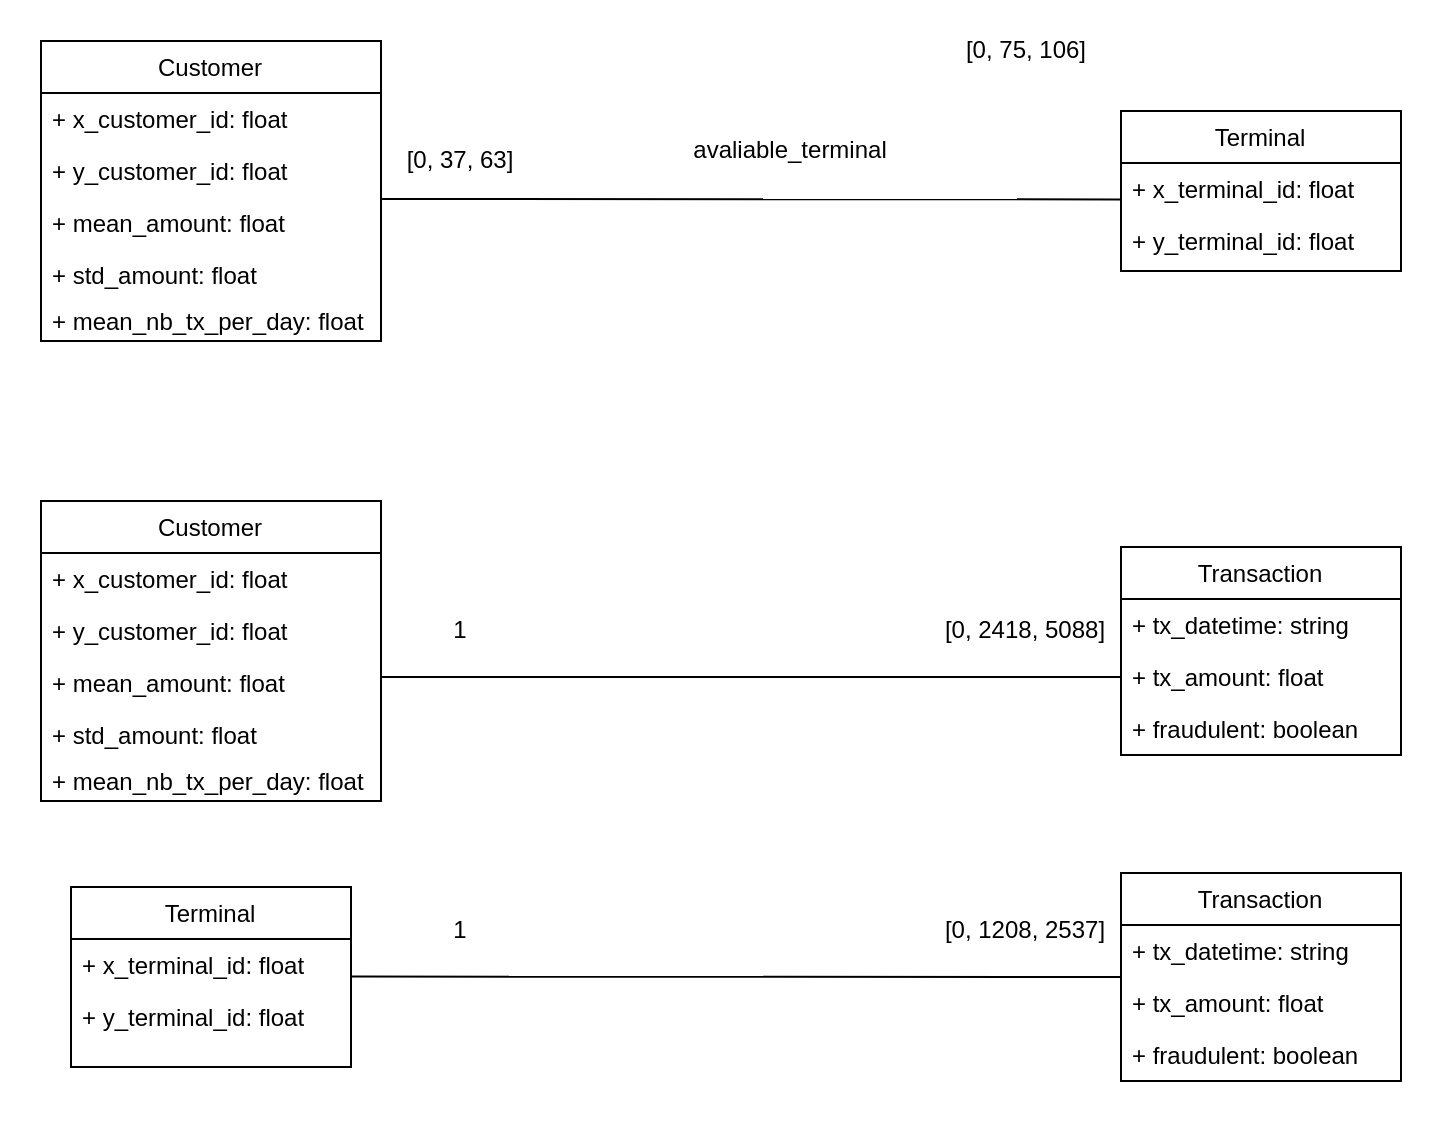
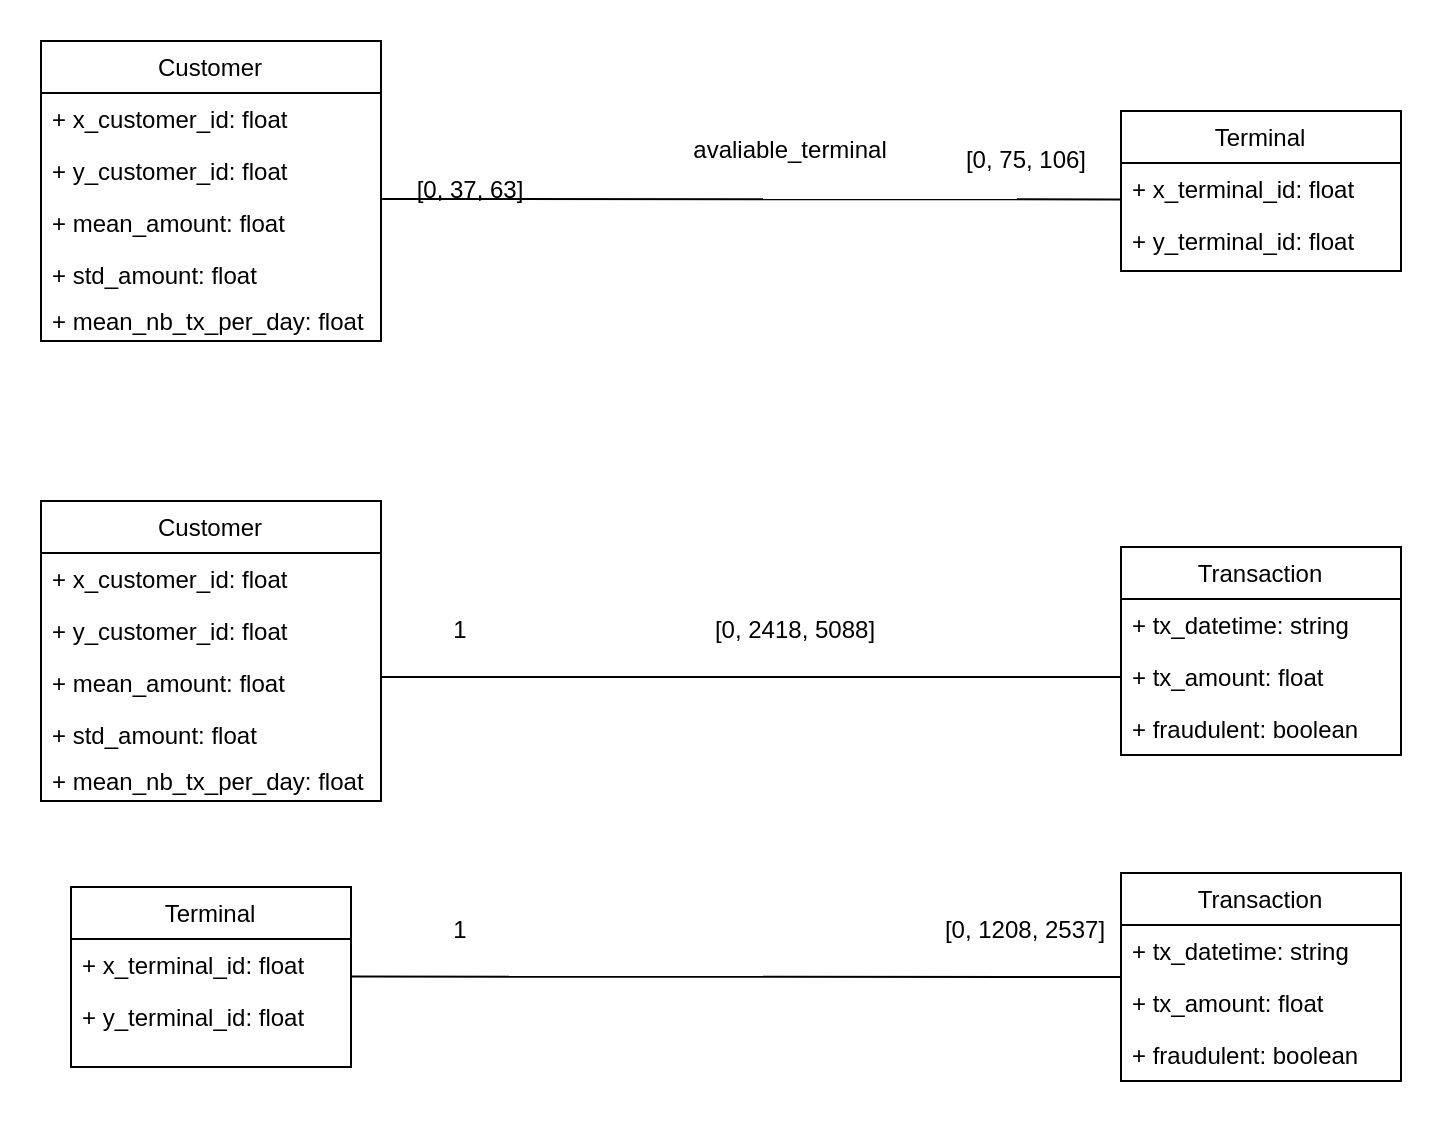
node "[0, 75, 106]": moved (1026, 51) -> (1026, 161)
node "[0, 37, 63]": moved (461, 161) -> (471, 191)
node "[0, 2418, 5088]": moved (1026, 631) -> (796, 631)
